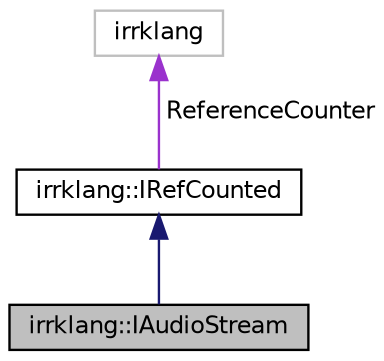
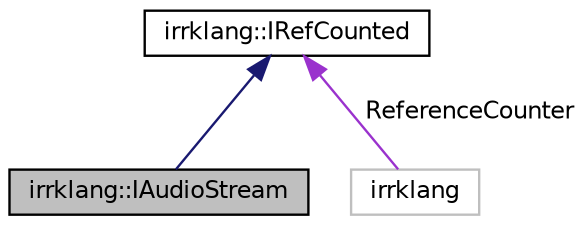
edge "irrklang::IRefCounted" -> "irrklang": reversed
